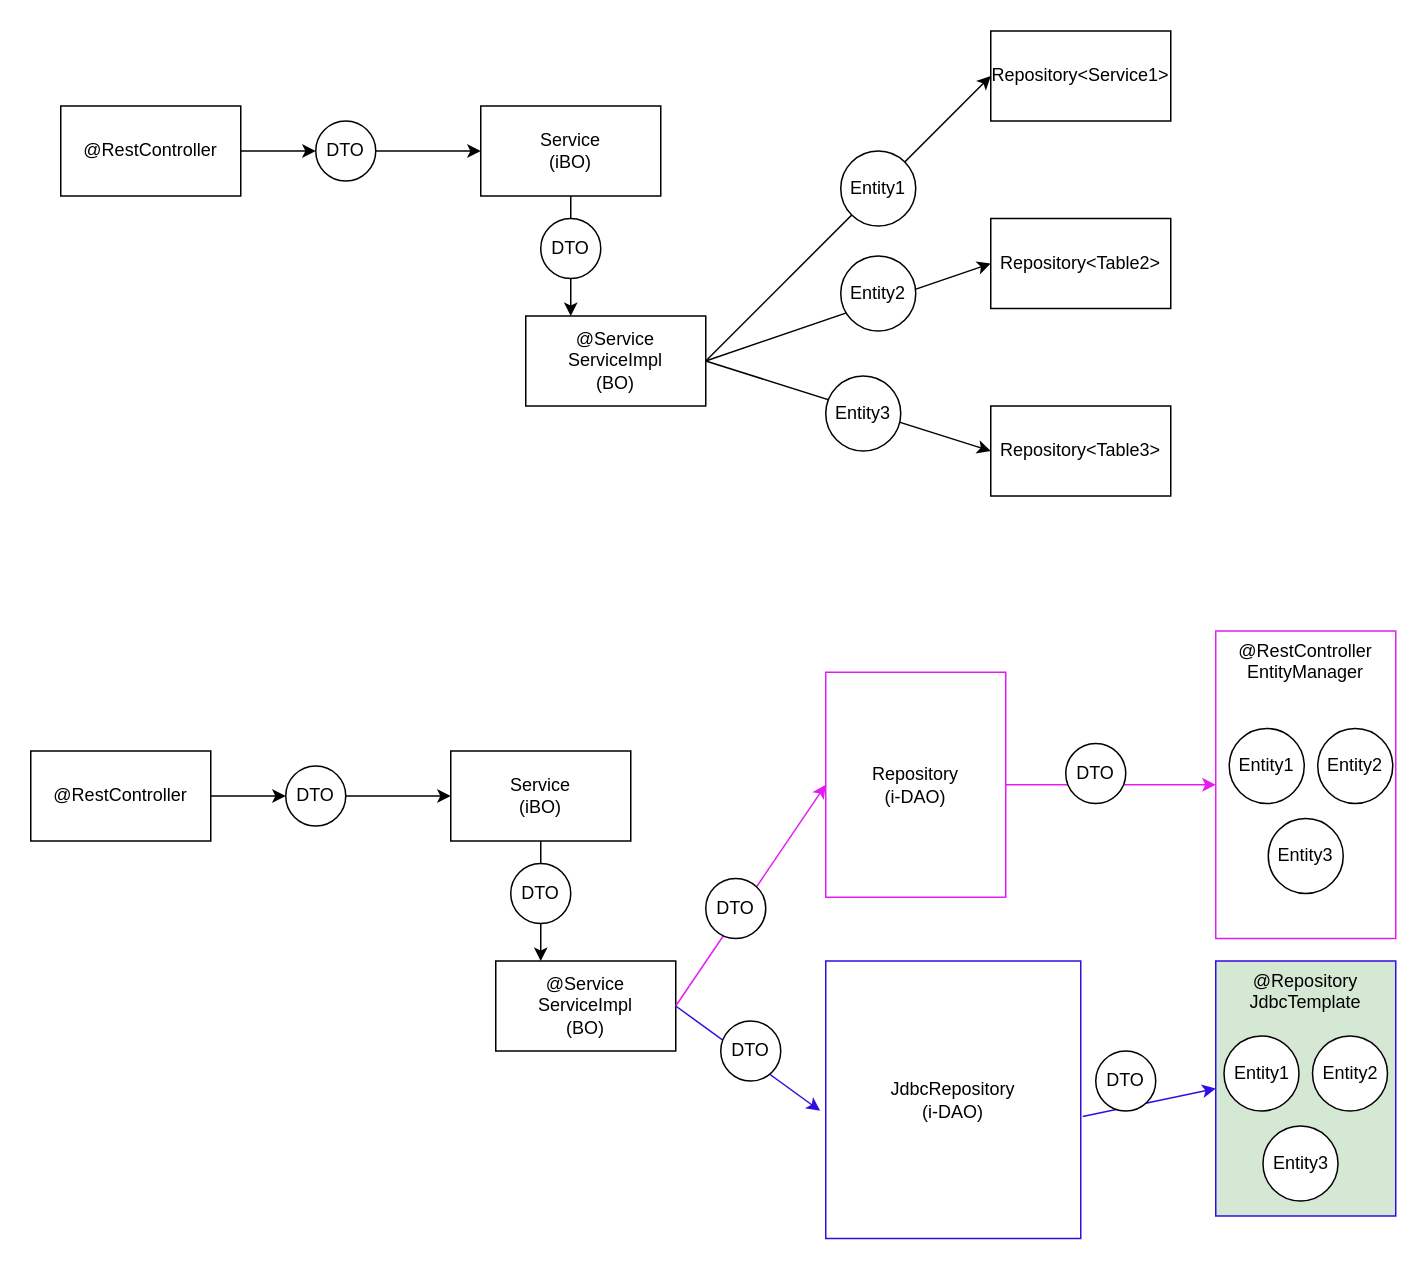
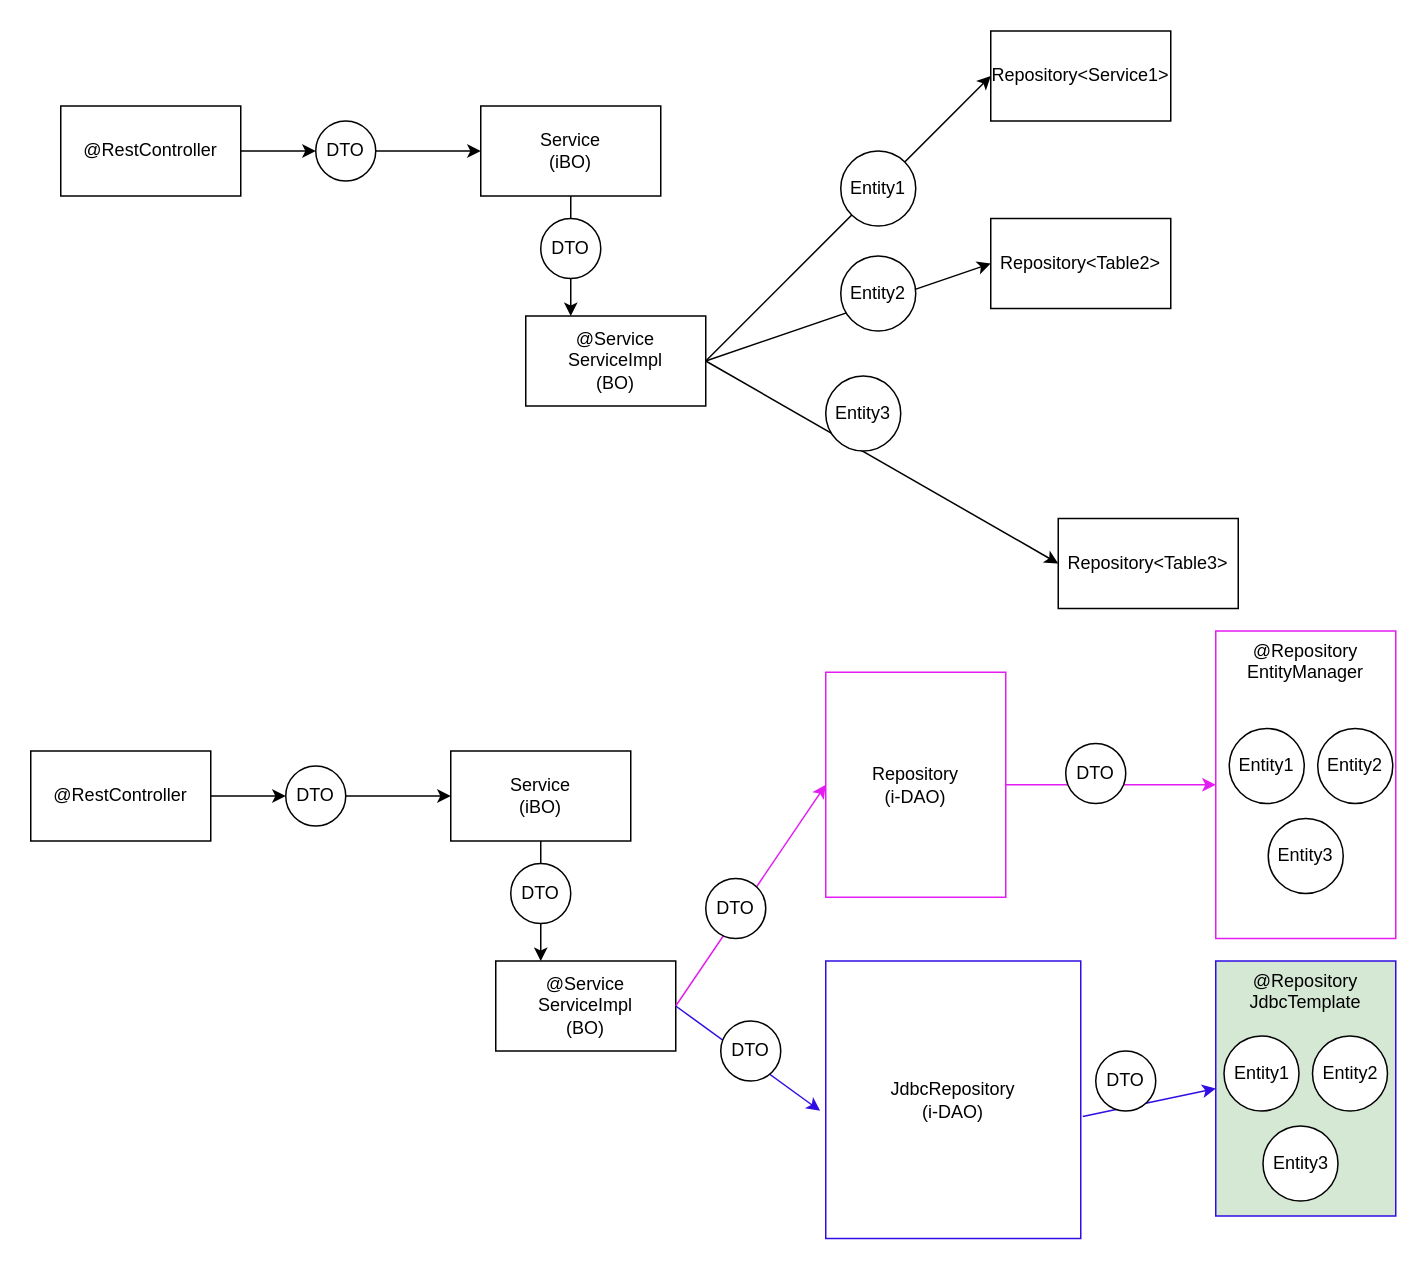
node "Repository<Table3>": moved (1081, 451) -> (1148, 563)
node "@RestController EntityManager": label "@RestController EntityManager" -> "@Repository EntityManager"
